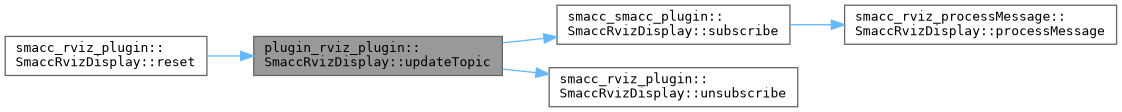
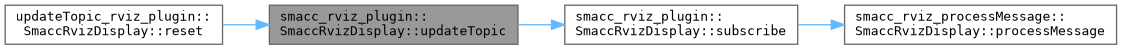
node "smacc_smacc_plugin:: SmaccRvizDisplay::subscribe": label "smacc_smacc_plugin:: SmaccRvizDisplay::subscribe" -> "smacc_rviz_plugin:: SmaccRvizDisplay::subscribe"
node "smacc_rviz_plugin:: SmaccRvizDisplay::reset": label "smacc_rviz_plugin:: SmaccRvizDisplay::reset" -> "updateTopic_rviz_plugin:: SmaccRvizDisplay::reset"
node "plugin_rviz_plugin:: SmaccRvizDisplay::updateTopic": label "plugin_rviz_plugin:: SmaccRvizDisplay::updateTopic" -> "smacc_rviz_plugin:: SmaccRvizDisplay::updateTopic"
node "smacc_rviz_plugin:: SmaccRvizDisplay::unsubscribe": removed
